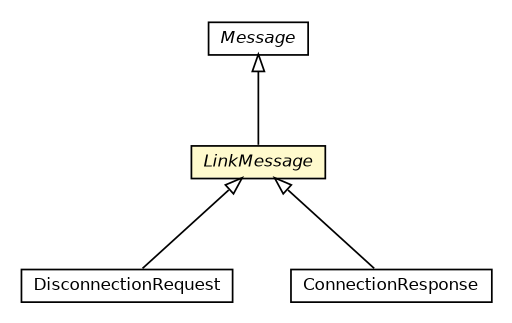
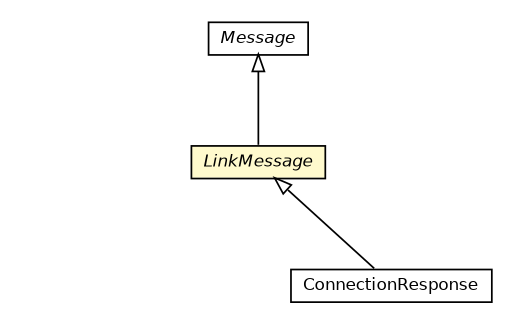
node "DisconnectionRequest": removed
